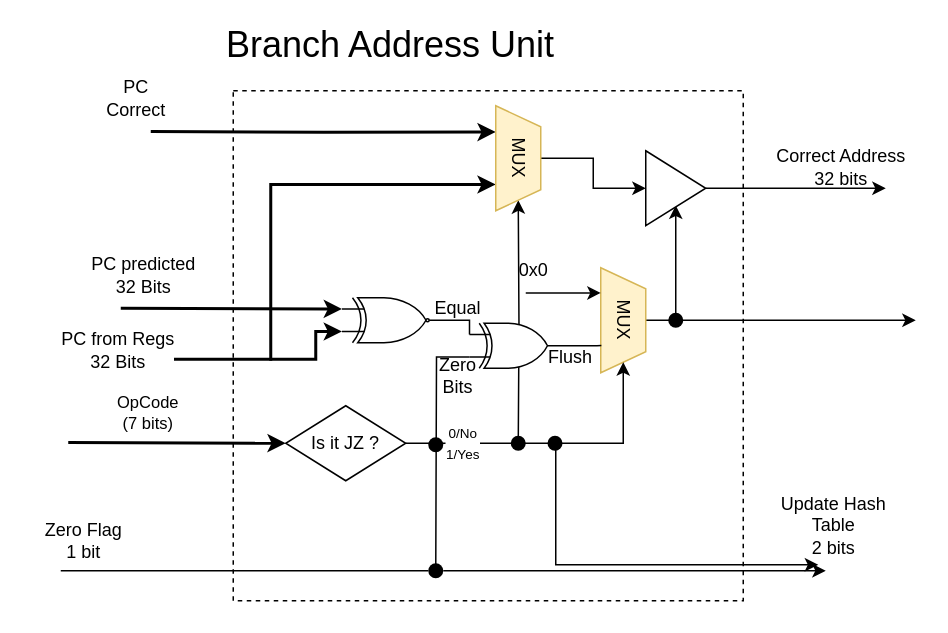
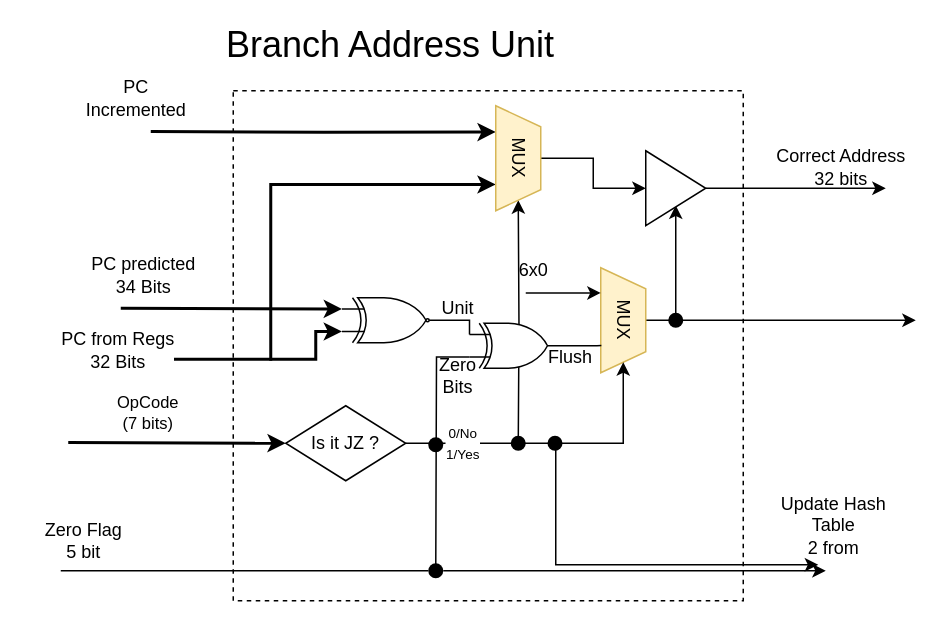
node "PC Correct": label "PC Correct" -> "PC Incremented"
node "0x0": label "0x0" -> "6x0"
node "PC predicted 32 Bits": label "PC predicted 32 Bits" -> "PC predicted 34 Bits"
node "Equal": label "Equal" -> "Unit"
node "Update Hash Table 2 bits": label "Update Hash Table 2 bits" -> "Update Hash Table 2 from"
node "Zero Flag 1 bit": label "Zero Flag 1 bit" -> "Zero Flag 5 bit"
